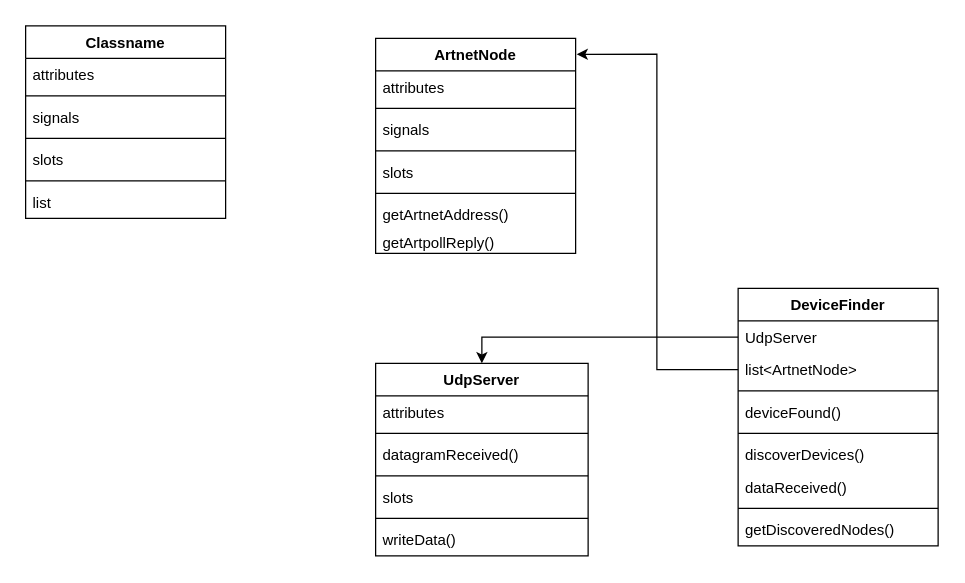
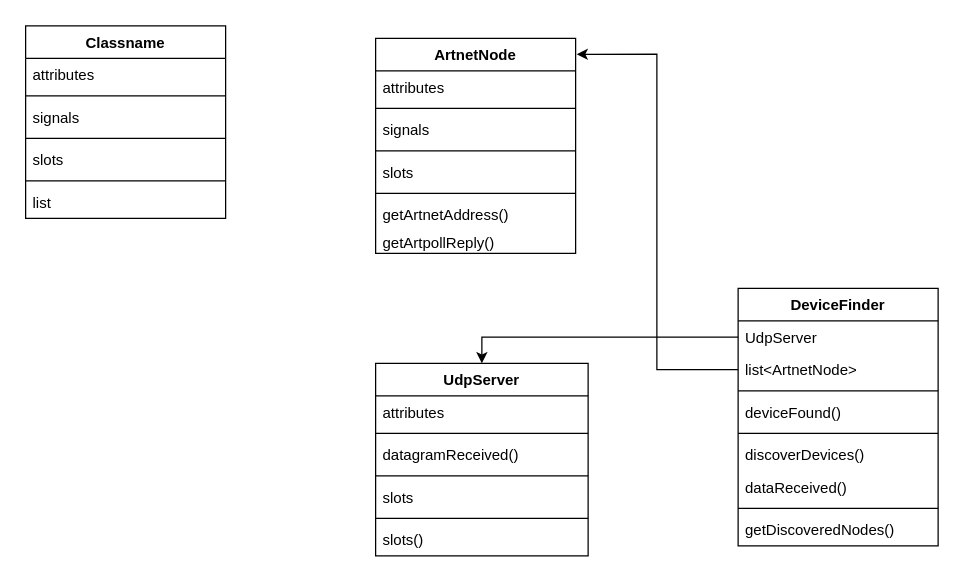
node "writeData()": label "writeData()" -> "slots()"
